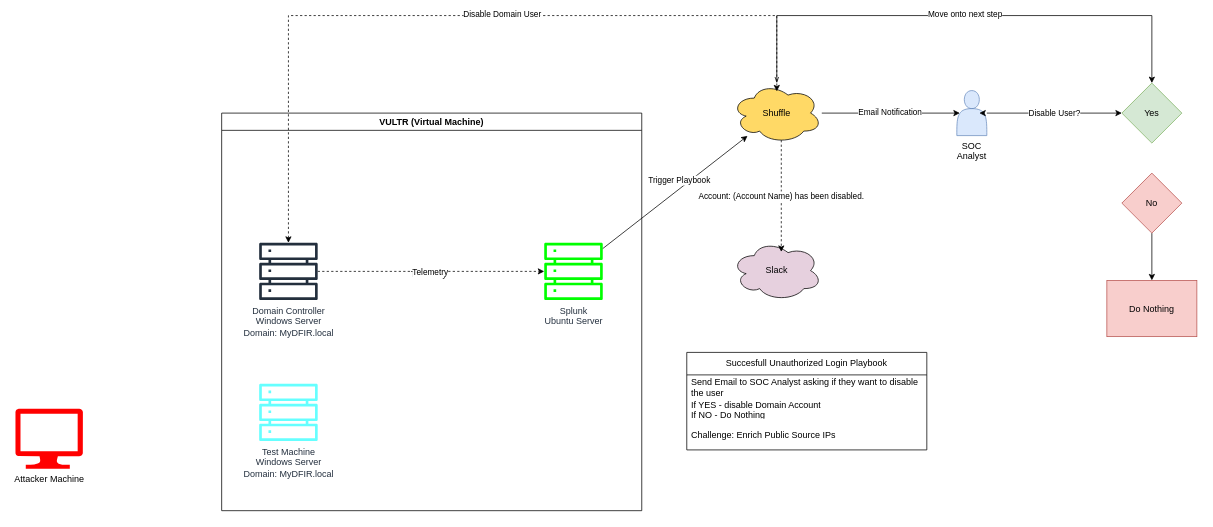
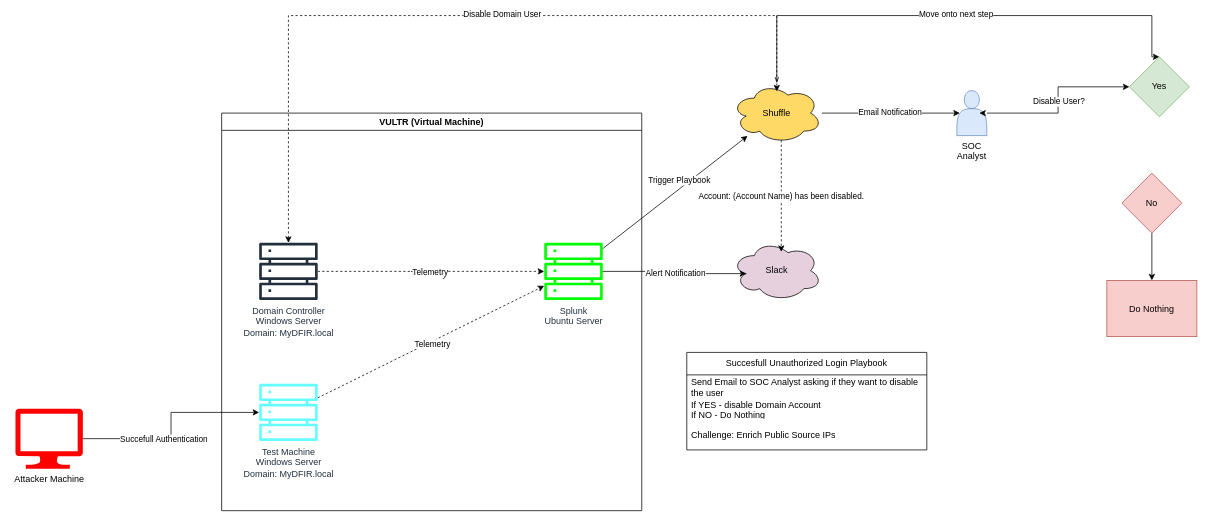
node "Yes": moved (1152, 113) -> (1159, 87)
edge "Splunk Ubuntu Server" -> "Slack": added, label "Alert Notification"
edge "Test Machine Windows Server Domain: MyDFIR.local" -> "Splunk Ubuntu Server": added, label "Telemetry"
edge "Attacker Machine" -> "Test Machine Windows Server Domain: MyDFIR.local": added, label "Succefull Authentication"
